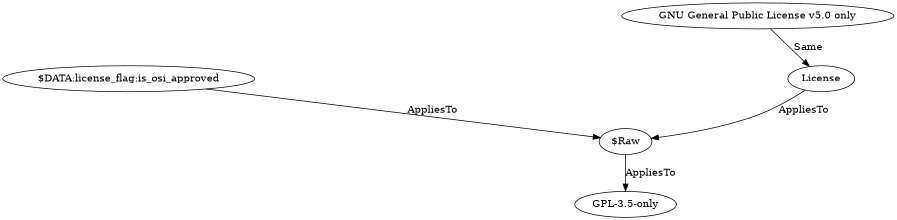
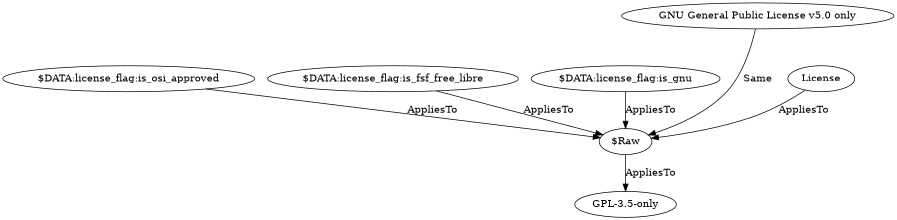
edge "GNU General Public License v5.0 only" -> "License": now "GNU General Public License v5.0 only" -> "$Raw"
node "$DATA:license_flag:is_fsf_free_libre": added
node "$DATA:license_flag:is_gnu": added
